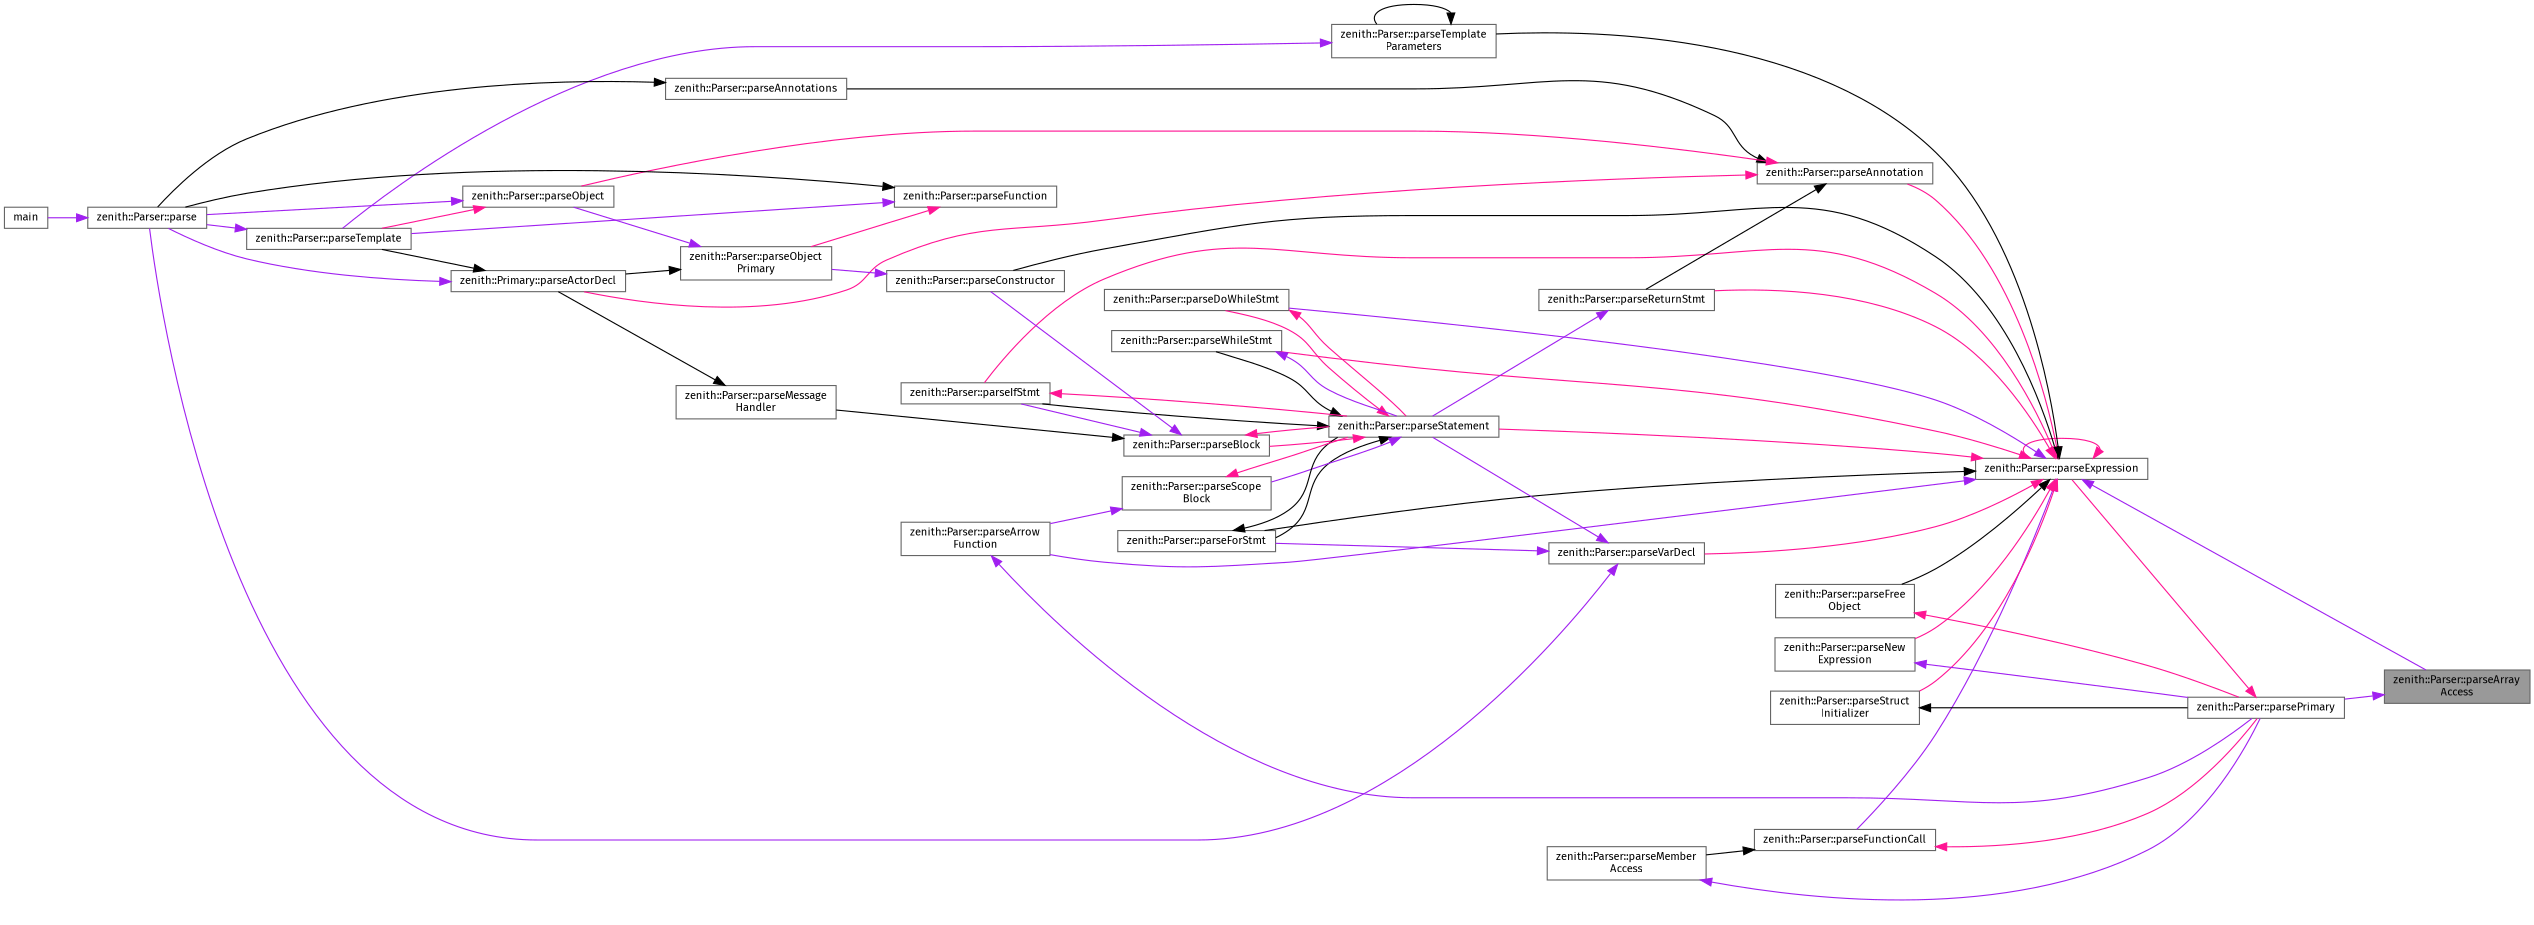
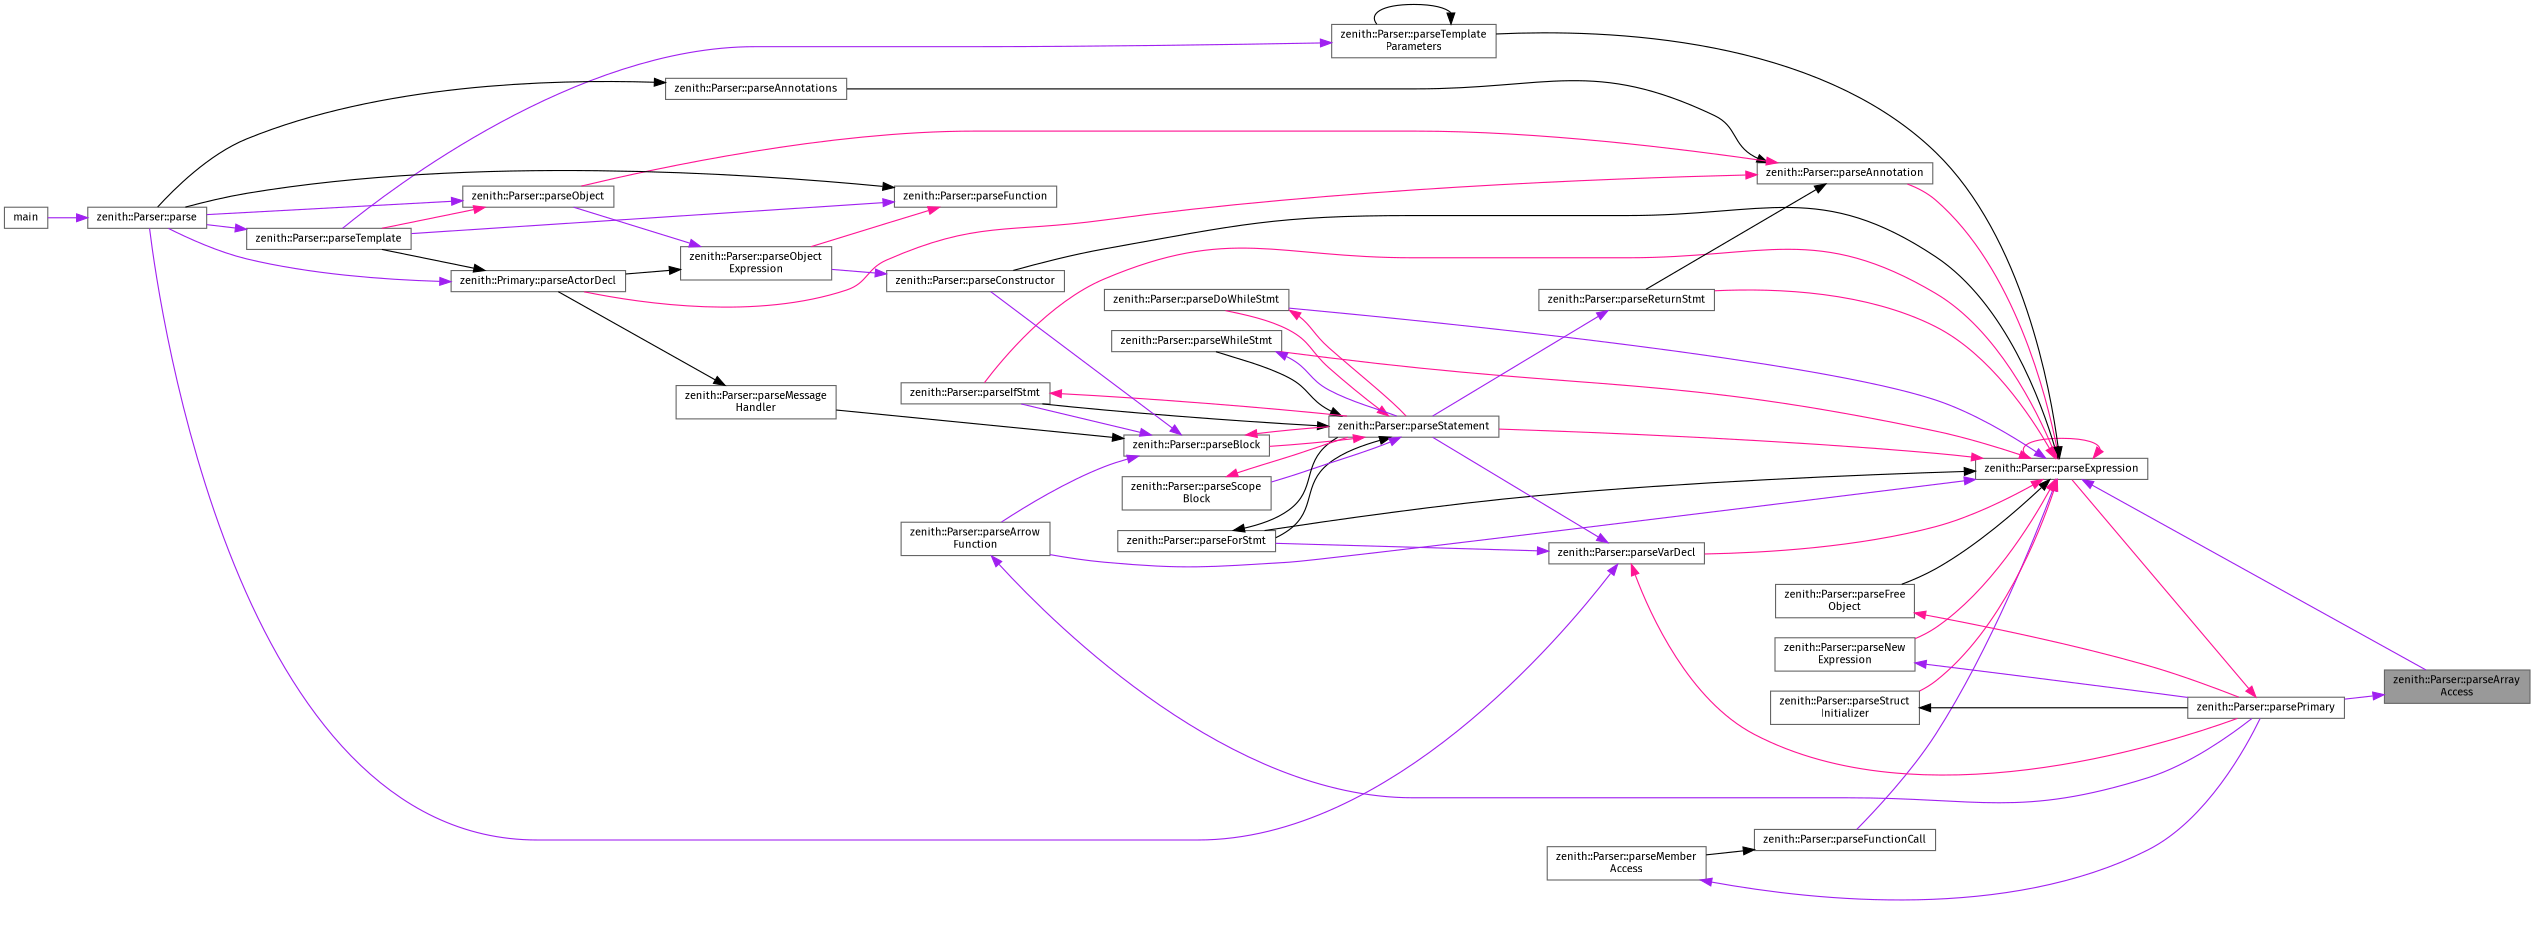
node "zenith::Parser::parseObject Primary": label "zenith::Parser::parseObject Primary" -> "zenith::Parser::parseObject Expression"
edge "zenith::Parser::parseArrow Function" -> "zenith::Parser::parseScope Block": now "zenith::Parser::parseArrow Function" -> "zenith::Parser::parseBlock"
edge "zenith::Parser::parsePrimary" -> "zenith::Parser::parseFunctionCall": now "zenith::Parser::parsePrimary" -> "zenith::Parser::parseVarDecl"
